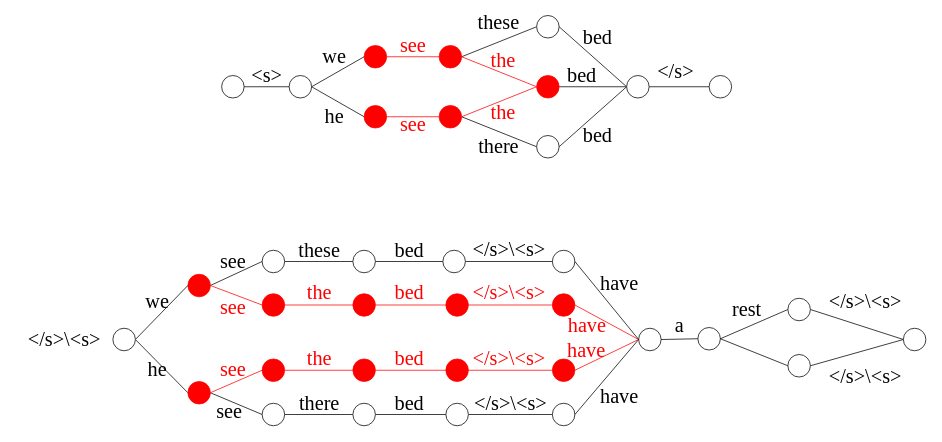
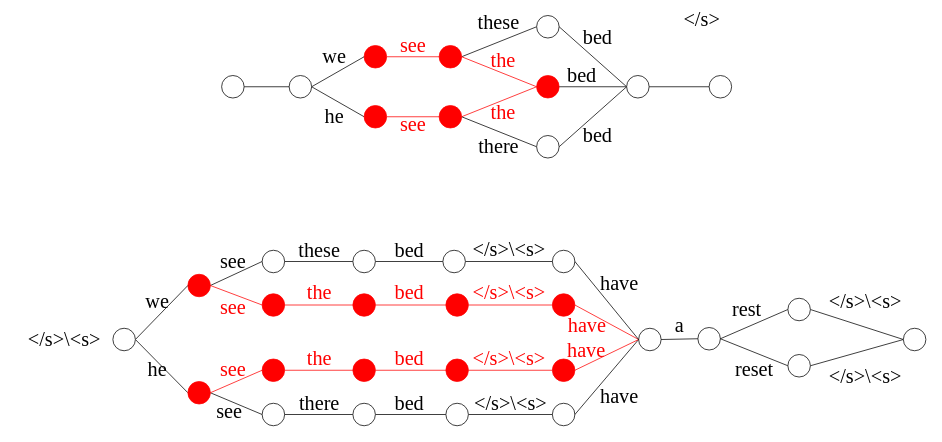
node "</s>": moved (675, 72) -> (702, 19)
node "<s>": removed
node "reset": added
